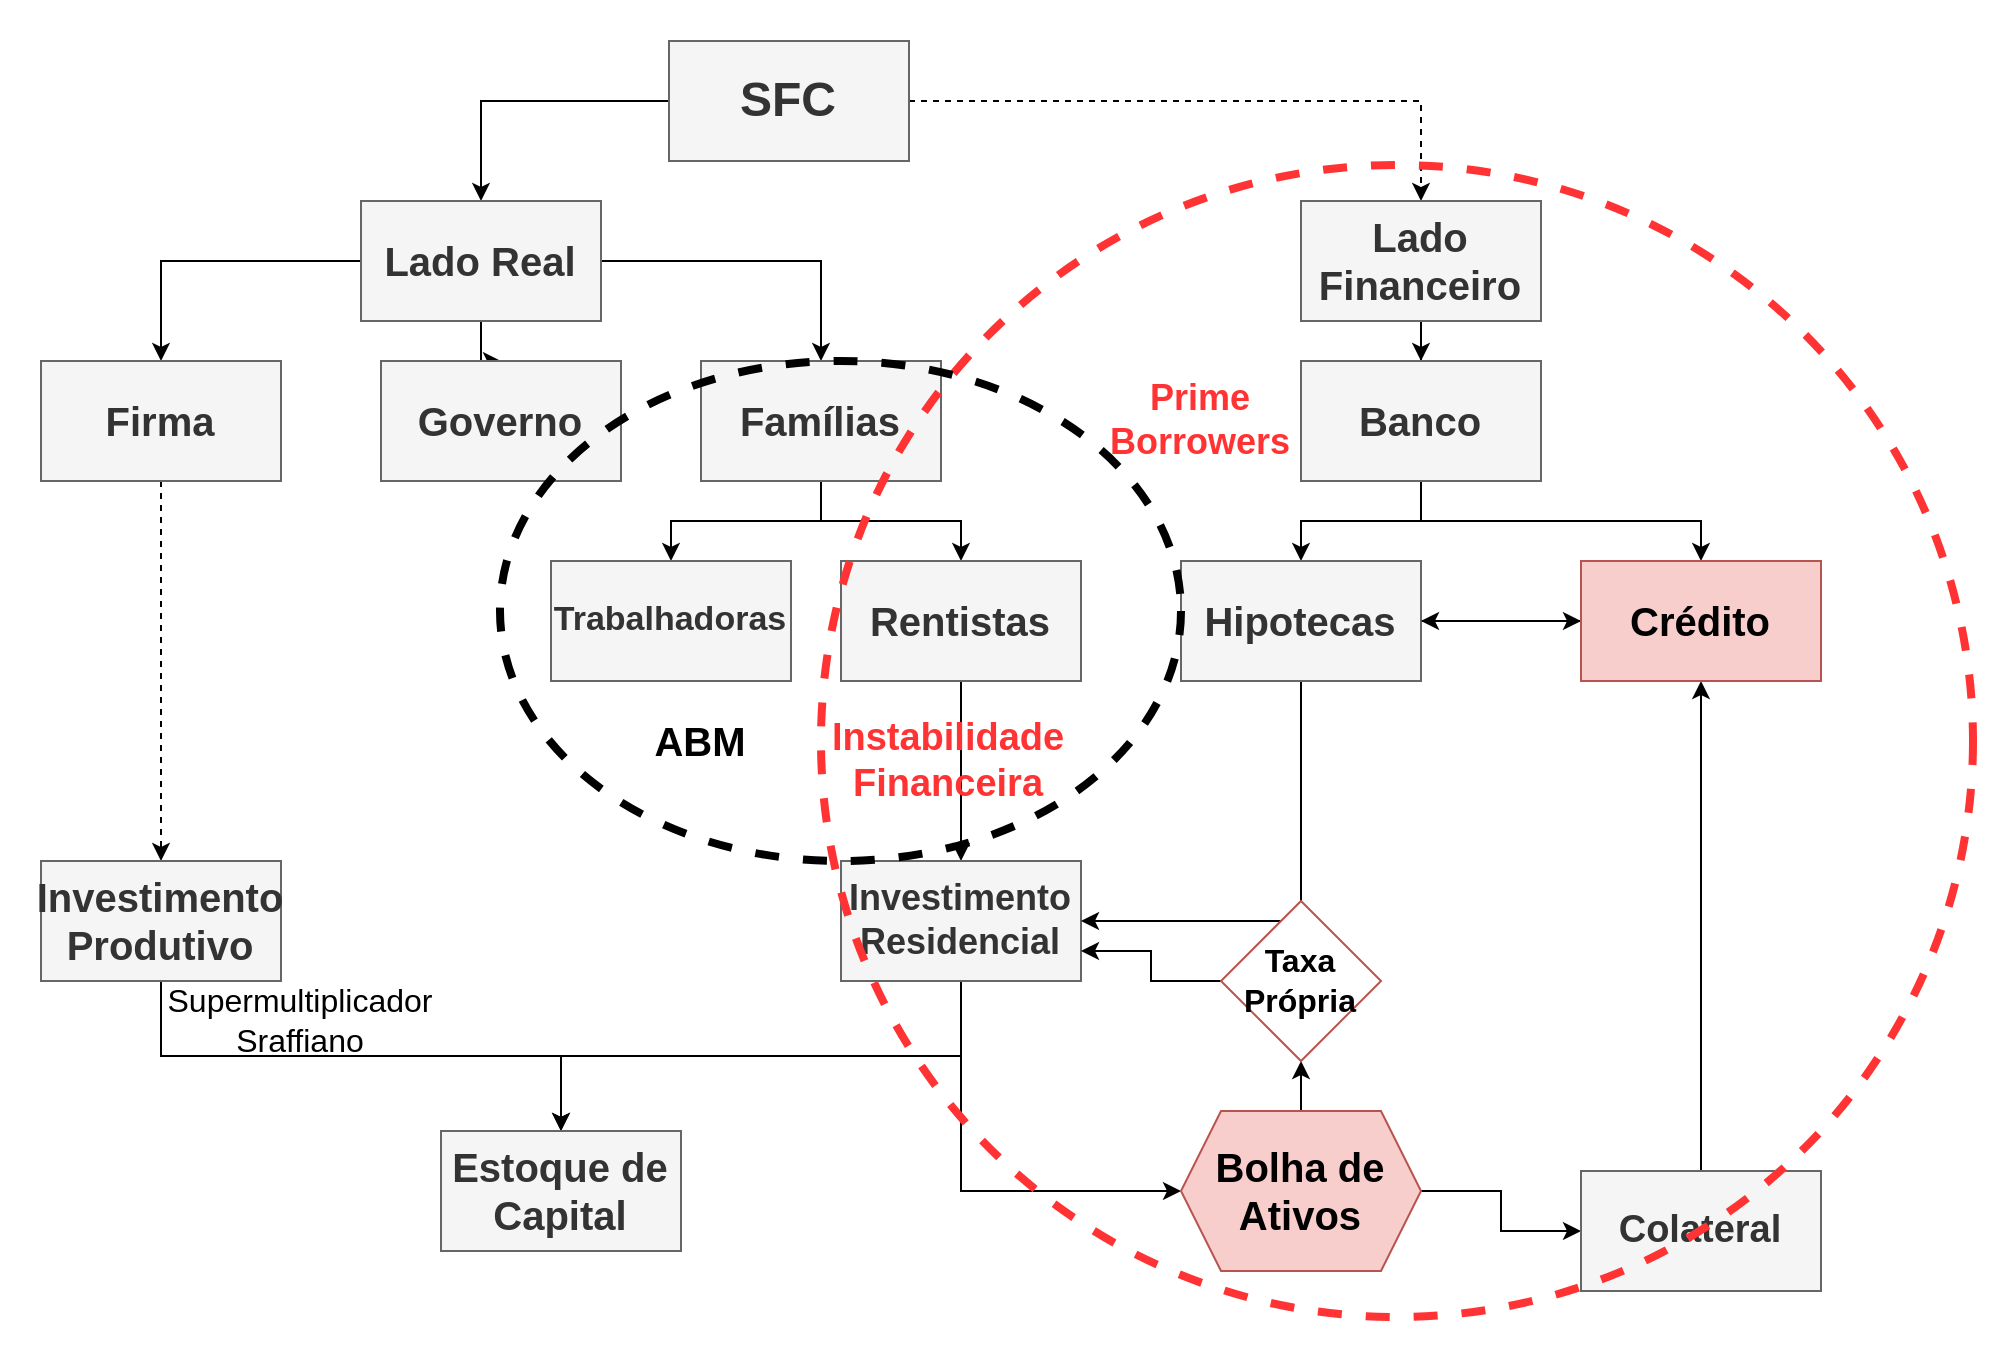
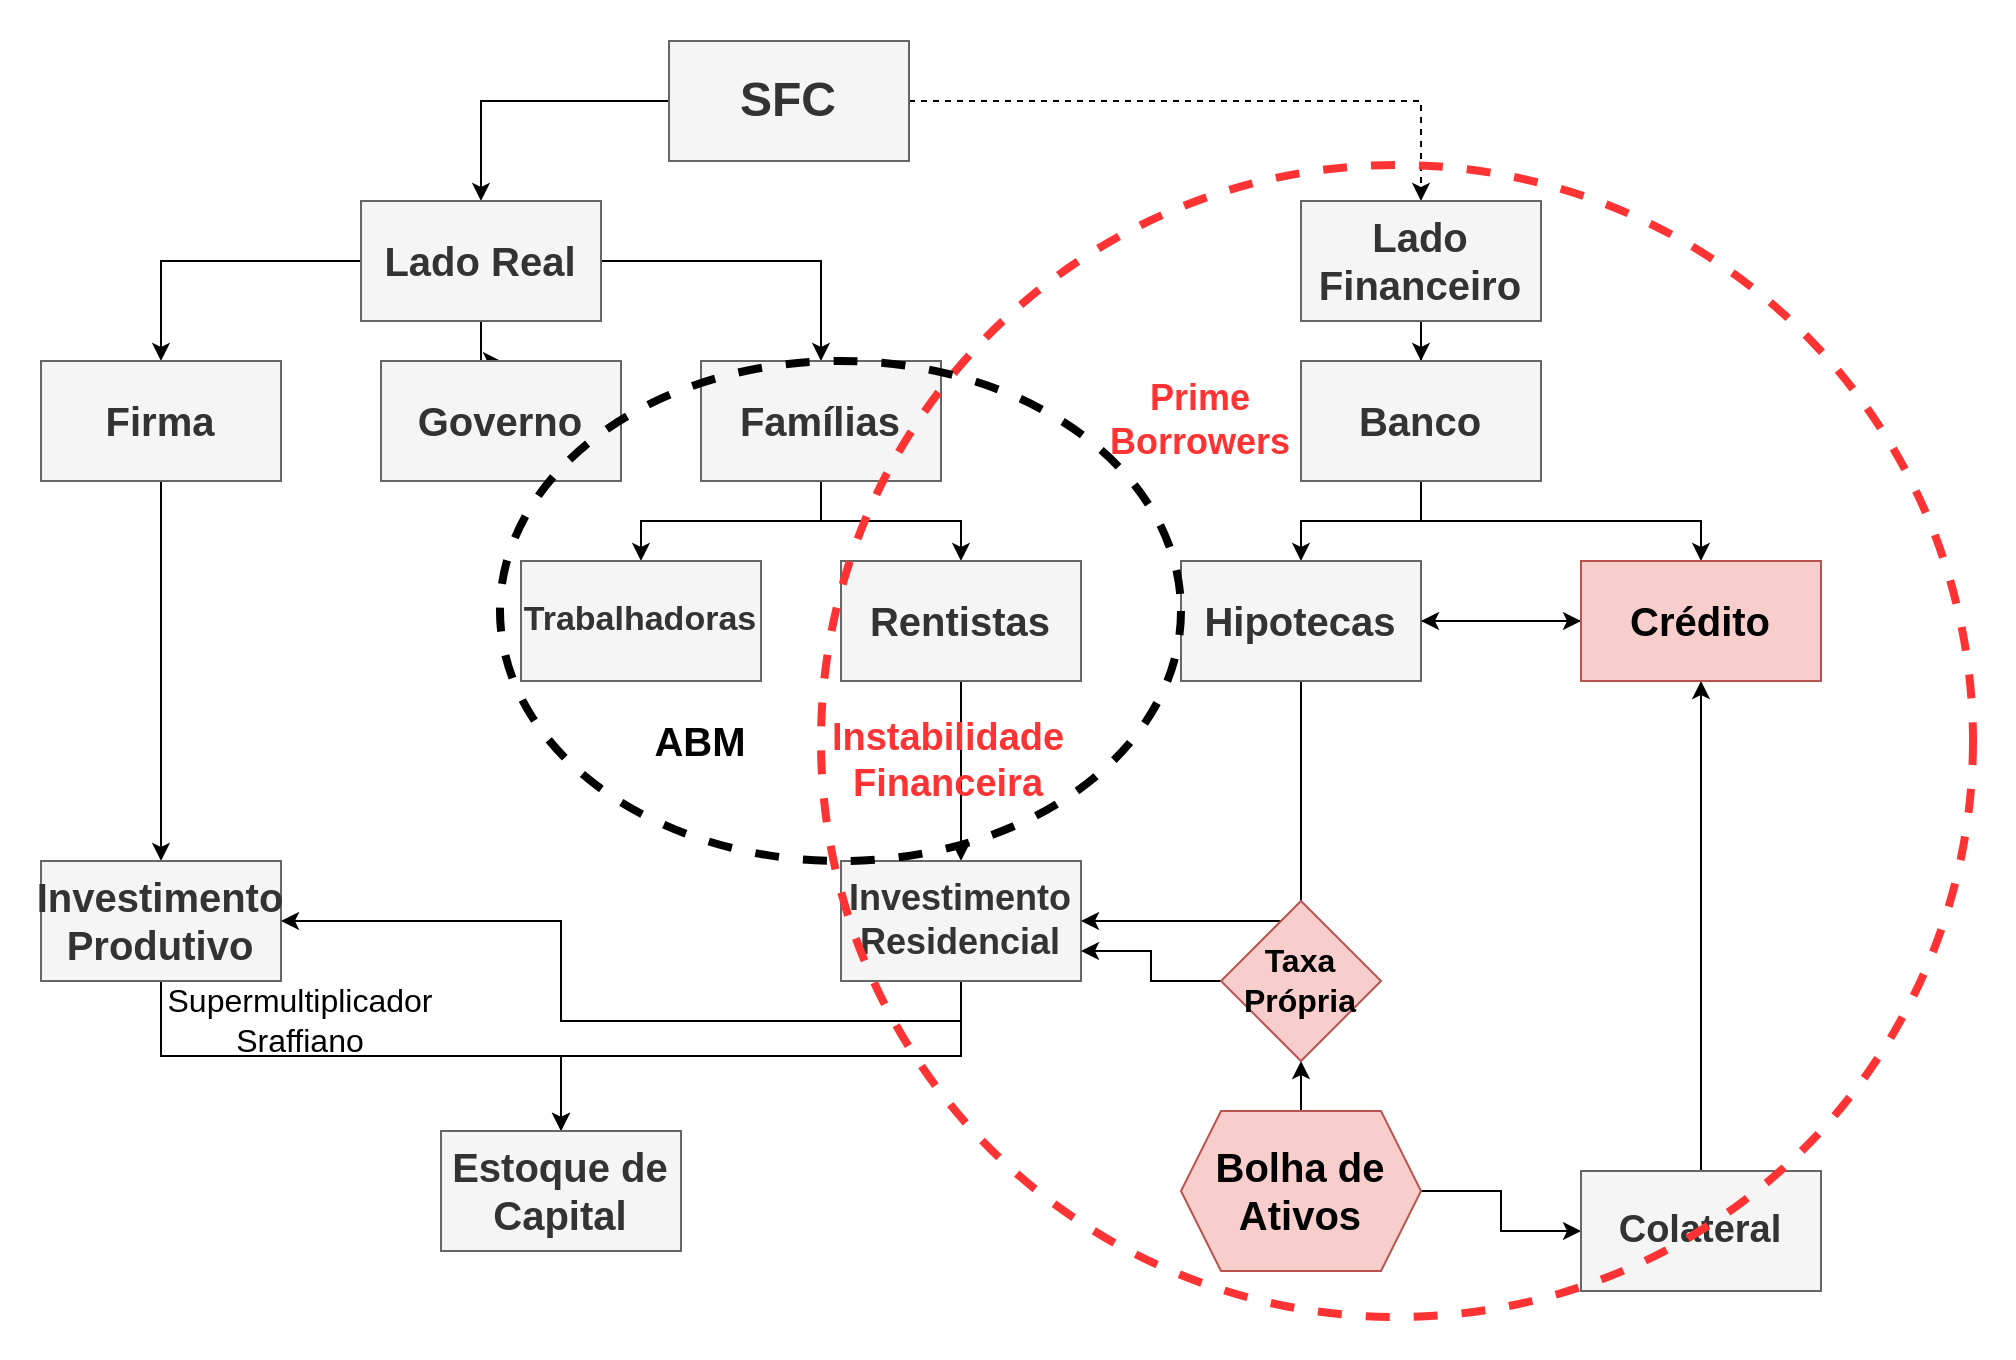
node "Trabalhadoras": moved (671, 621) -> (641, 621)
edge "Firma" -> "Investimento Produtivo": style dashed -> solid
node "Taxa Própria": fillcolor #ffffff -> #f8cecc
edge "Investimento Residencial" -> "Bolha de Ativos": now "Investimento Residencial" -> "Investimento Produtivo"
